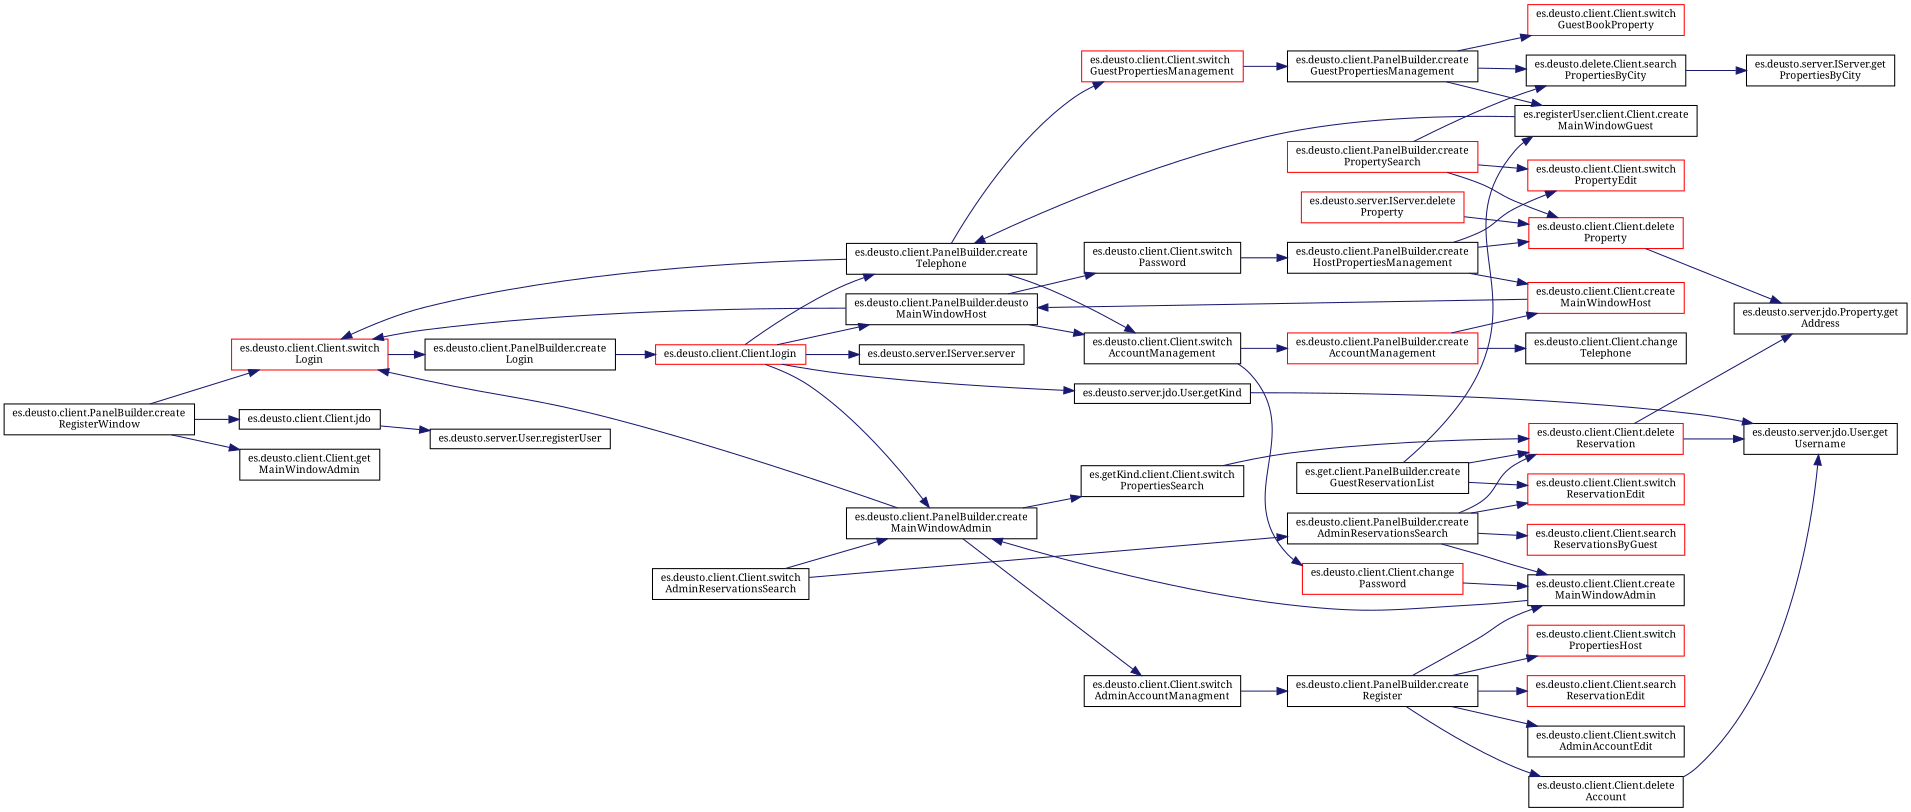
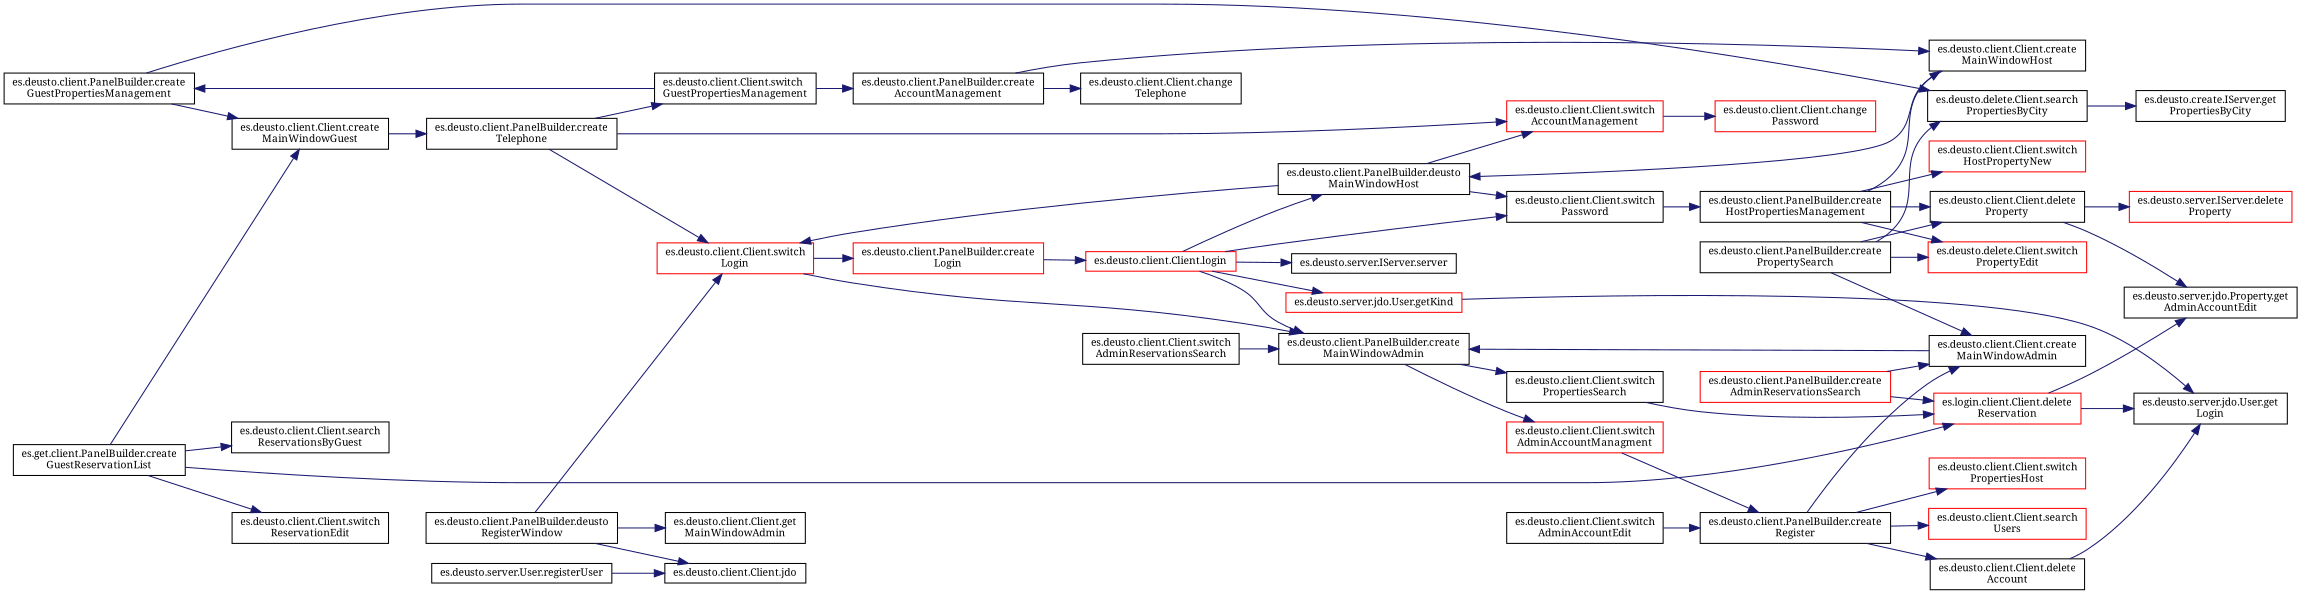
node "es.deusto.client.Client.switch GuestBookProperty": removed
node "es.deusto.client.Client.switch GuestPropertiesManagement": color red -> black
node "es.deusto.server.IServer.get PropertiesByCity": label "es.deusto.server.IServer.get PropertiesByCity" -> "es.deusto.create.IServer.get PropertiesByCity"
node "es.registerUser.client.Client.create MainWindowGuest": label "es.registerUser.client.Client.create MainWindowGuest" -> "es.deusto.client.Client.create MainWindowGuest"
node "es.deusto.client.Client.switch HostPropertyNew": added
node "es.deusto.client.PanelBuilder.create PropertySearch": color red -> black
node "es.deusto.client.Client.switch PropertyEdit": label "es.deusto.client.Client.switch PropertyEdit" -> "es.deusto.delete.Client.switch PropertyEdit"
edge "es.deusto.server.IServer.delete Property" -> "es.deusto.client.Client.delete Property": reversed
node "es.deusto.client.Client.delete Property": color red -> black
node "es.deusto.client.Client.create MainWindowHost": color red -> black
edge "es.deusto.client.Client.login" -> "es.deusto.client.PanelBuilder.create Telephone": now "es.deusto.client.Client.login" -> "es.deusto.client.Client.switch Password"
node "es.deusto.server.jdo.Property.get Address": label "es.deusto.server.jdo.Property.get Address" -> "es.deusto.server.jdo.Property.get AdminAccountEdit"
node "es.deusto.client.Client.switch AccountManagement": color black -> red
edge "es.deusto.client.Client.switch AccountManagement" -> "es.deusto.client.PanelBuilder.create AccountManagement": now "es.deusto.client.Client.switch GuestPropertiesManagement" -> "es.deusto.client.PanelBuilder.create AccountManagement"
node "es.deusto.client.PanelBuilder.create AccountManagement": color red -> black
node "es.deusto.client.PanelBuilder.create Login": color black -> red
node "es.deusto.server.jdo.User.getKind": color black -> red
node "es.deusto.client.PanelBuilder.create RegisterWindow": label "es.deusto.client.PanelBuilder.create RegisterWindow" -> "es.deusto.client.PanelBuilder.deusto RegisterWindow"
edge "es.deusto.client.Client.jdo" -> "es.deusto.server.User.registerUser": reversed
edge "es.deusto.client.PanelBuilder.create MainWindowAdmin" -> "es.deusto.client.Client.switch Login": reversed
node "es.deusto.client.Client.delete Reservation": label "es.deusto.client.Client.delete Reservation" -> "es.login.client.Client.delete Reservation"
node "es.deusto.server.jdo.User.get Username": label "es.deusto.server.jdo.User.get Username" -> "es.deusto.server.jdo.User.get Login"
node "es.getKind.client.Client.switch PropertiesSearch": label "es.getKind.client.Client.switch PropertiesSearch" -> "es.deusto.client.Client.switch PropertiesSearch"
node "es.deusto.client.Client.switch ReservationEdit": color red -> black
edge "es.deusto.client.PanelBuilder.create AdminReservationsSearch" -> "es.deusto.client.Client.switch ReservationEdit": removed
node "es.deusto.client.PanelBuilder.create AdminReservationsSearch": color black -> red
edge "es.deusto.client.PanelBuilder.create AdminReservationsSearch" -> "es.deusto.client.Client.search ReservationsByGuest": now "es.get.client.PanelBuilder.create GuestReservationList" -> "es.deusto.client.Client.search ReservationsByGuest"
node "es.deusto.client.Client.search ReservationsByGuest": color red -> black
edge "es.deusto.client.Client.switch AdminReservationsSearch" -> "es.deusto.client.PanelBuilder.create AdminReservationsSearch": removed
edge "es.deusto.client.Client.change Password" -> "es.deusto.client.Client.create MainWindowAdmin": now "es.deusto.client.PanelBuilder.create PropertySearch" -> "es.deusto.client.Client.create MainWindowAdmin"
node "es.deusto.client.Client.switch AdminAccountManagment": color black -> red
node "es.deusto.client.Client.search ReservationEdit": label "es.deusto.client.Client.search ReservationEdit" -> "es.deusto.client.Client.search Users"
edge "es.deusto.client.PanelBuilder.create Register" -> "es.deusto.client.Client.switch AdminAccountEdit": reversed
